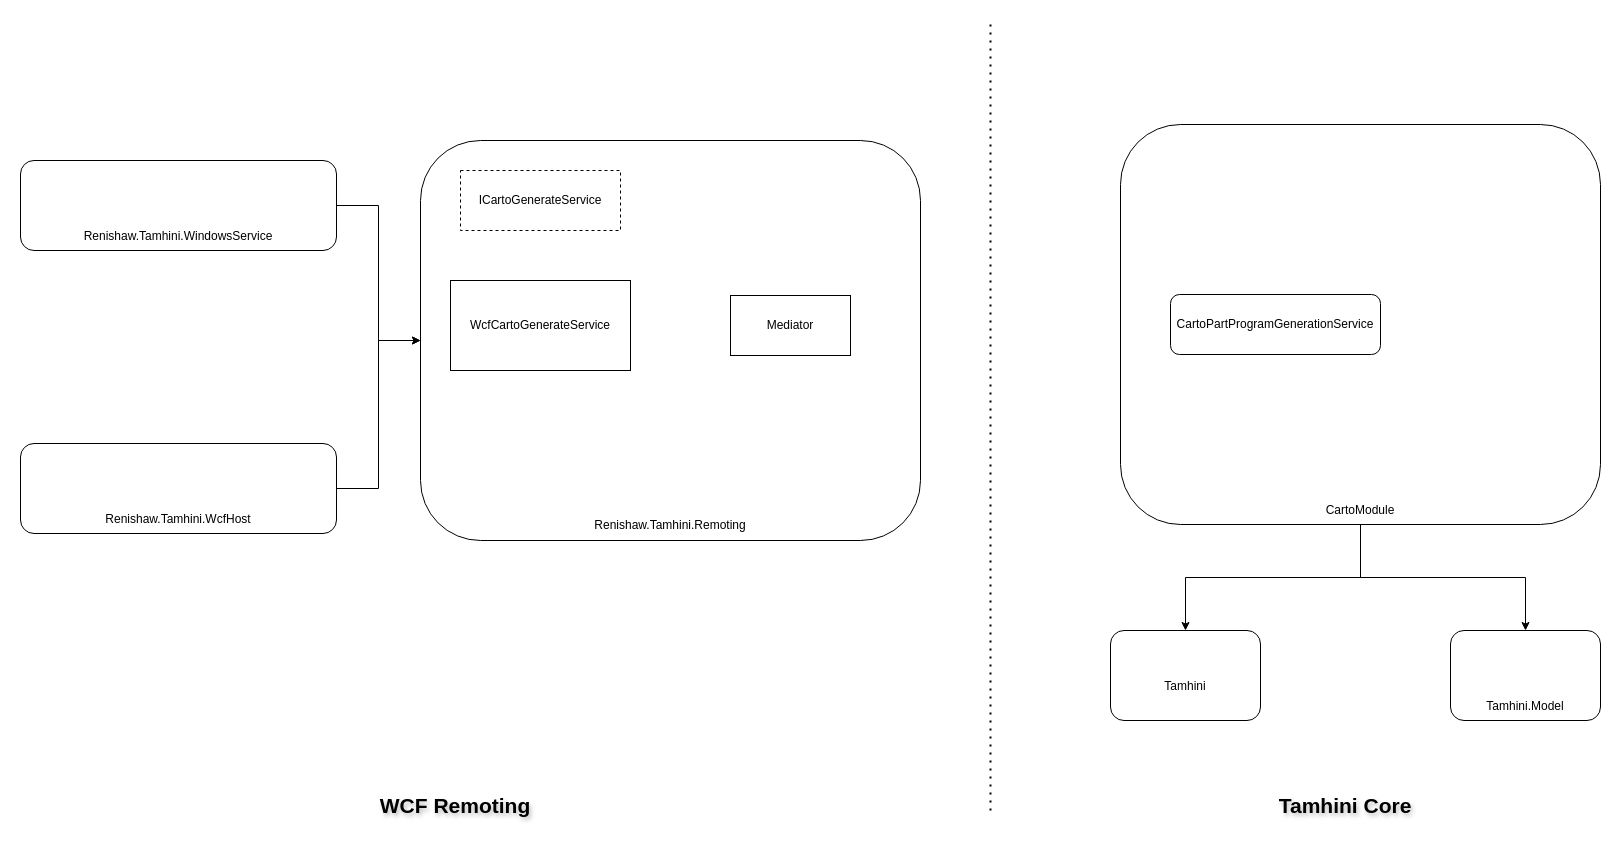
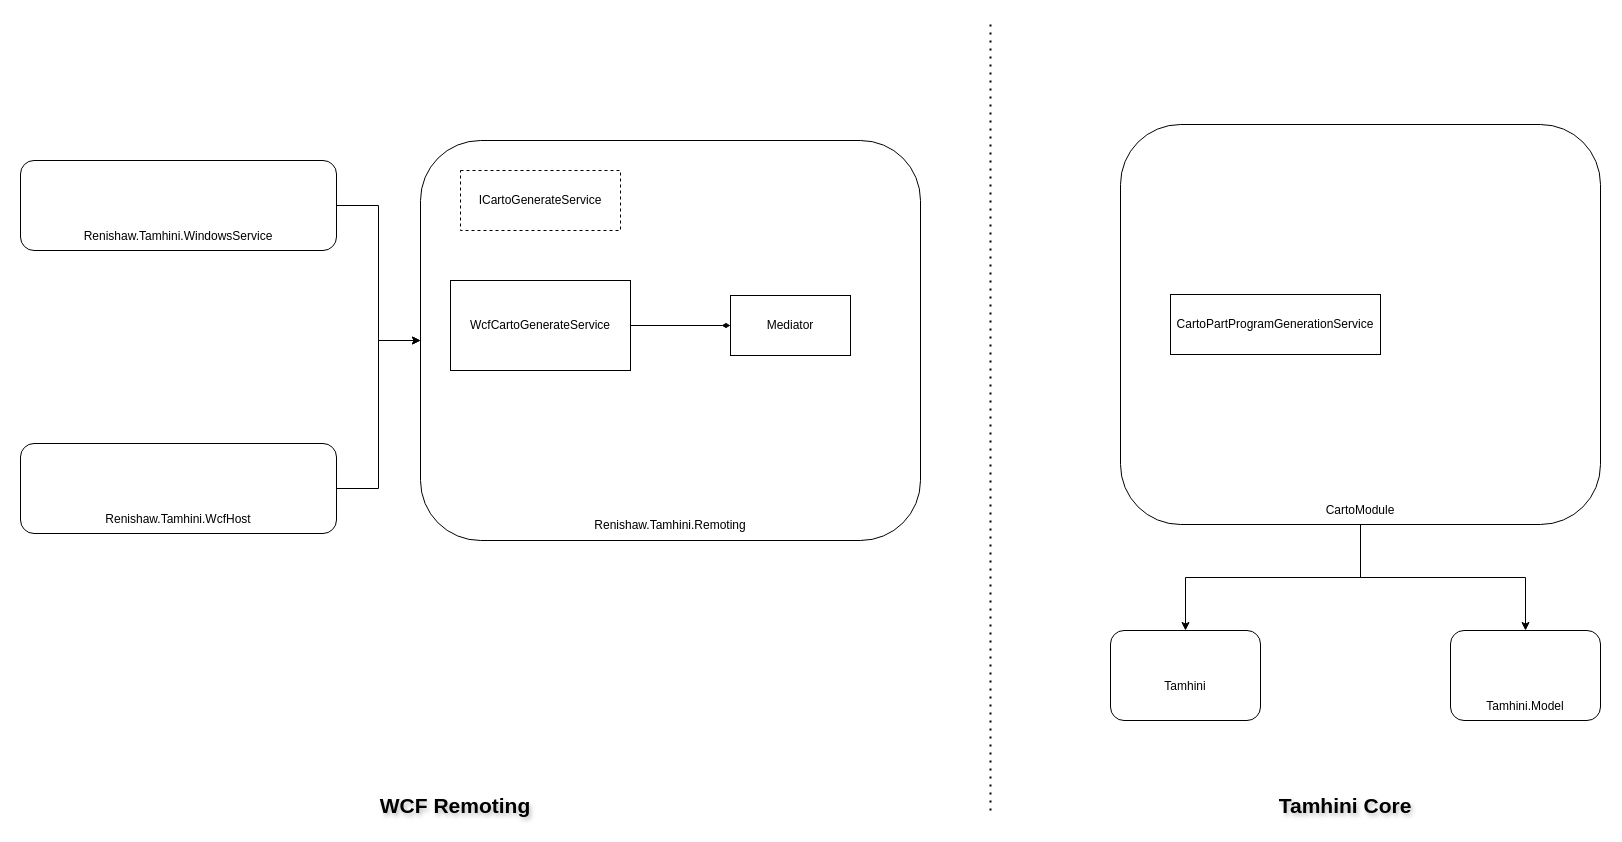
node "CartoPartProgramGenerationService": shape rounded rectangle -> rectangle
edge "WcfCartoGenerateService" -> "Mediator": added
